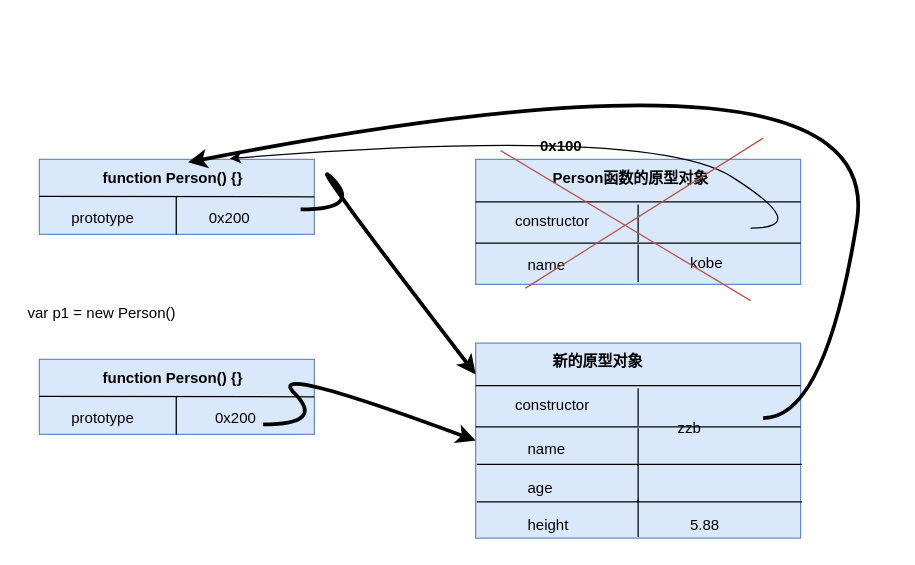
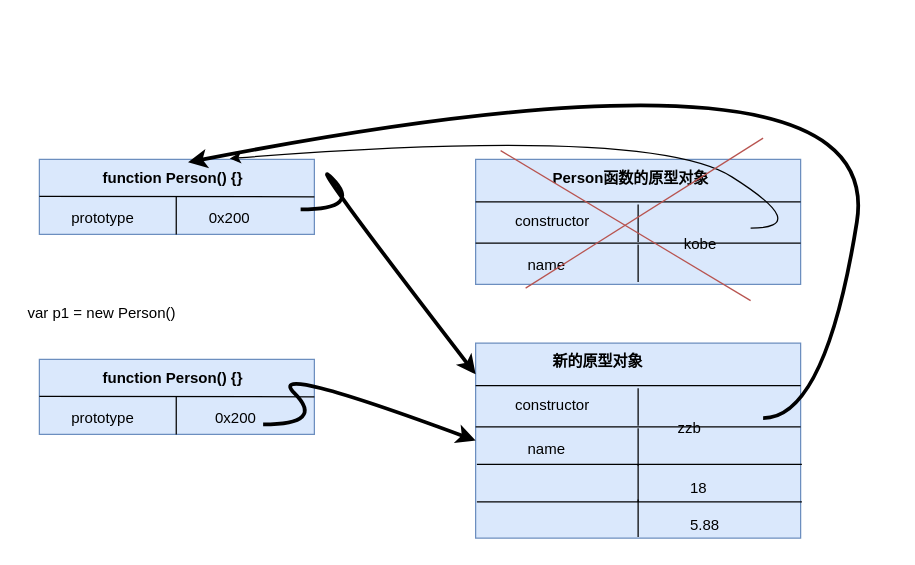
node "0x100": removed
node "kobe": moved (713, 263) -> (707, 244)
node "age": removed
node "18": added
node "height": removed
